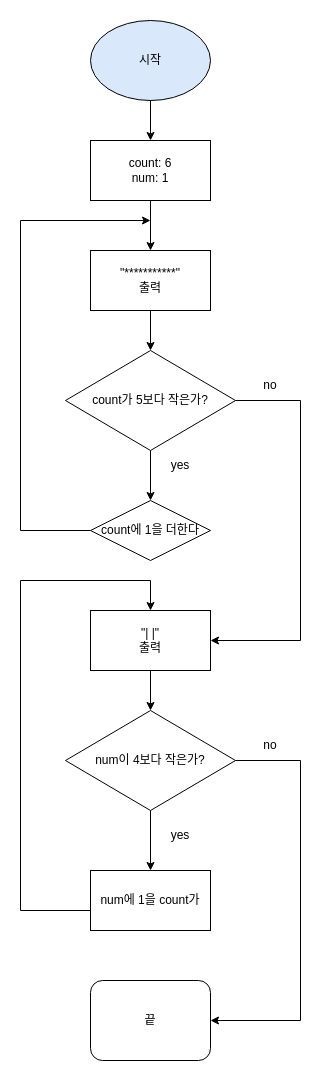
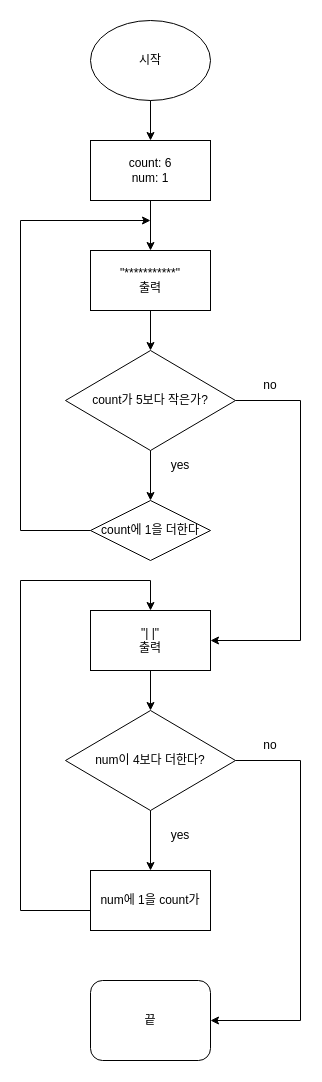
node "시작": fillcolor #dae8fc -> #ffffff
node "num이 4보다 작은가?": label "num이 4보다 작은가?" -> "num이 4보다 더한다?"
